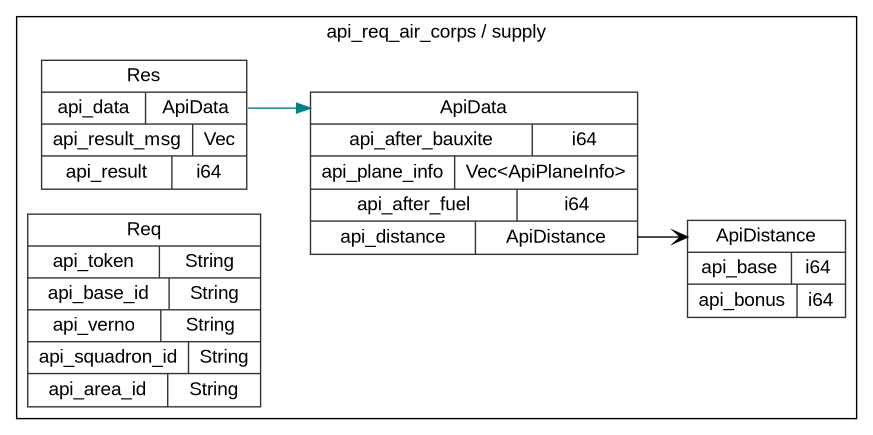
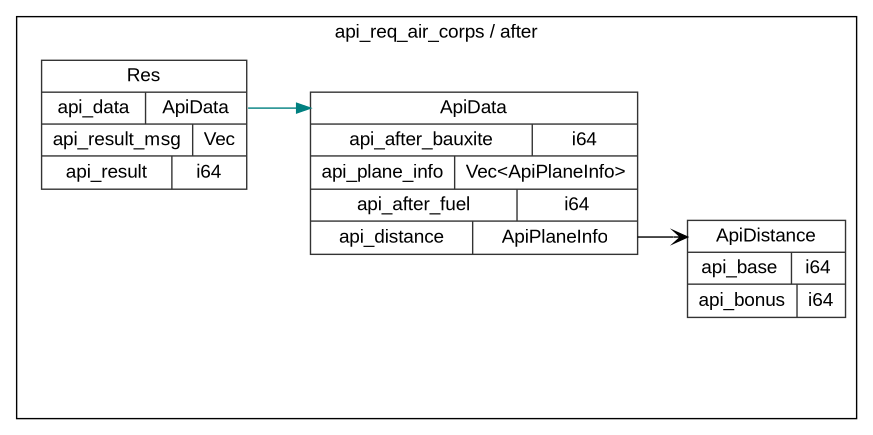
cluster "api_req_air_corps / supply": label "api_req_air_corps / supply" -> "api_req_air_corps / after"
node "ApiData": text "ApiDistance" -> "ApiPlaneInfo"
node "Req": removed
